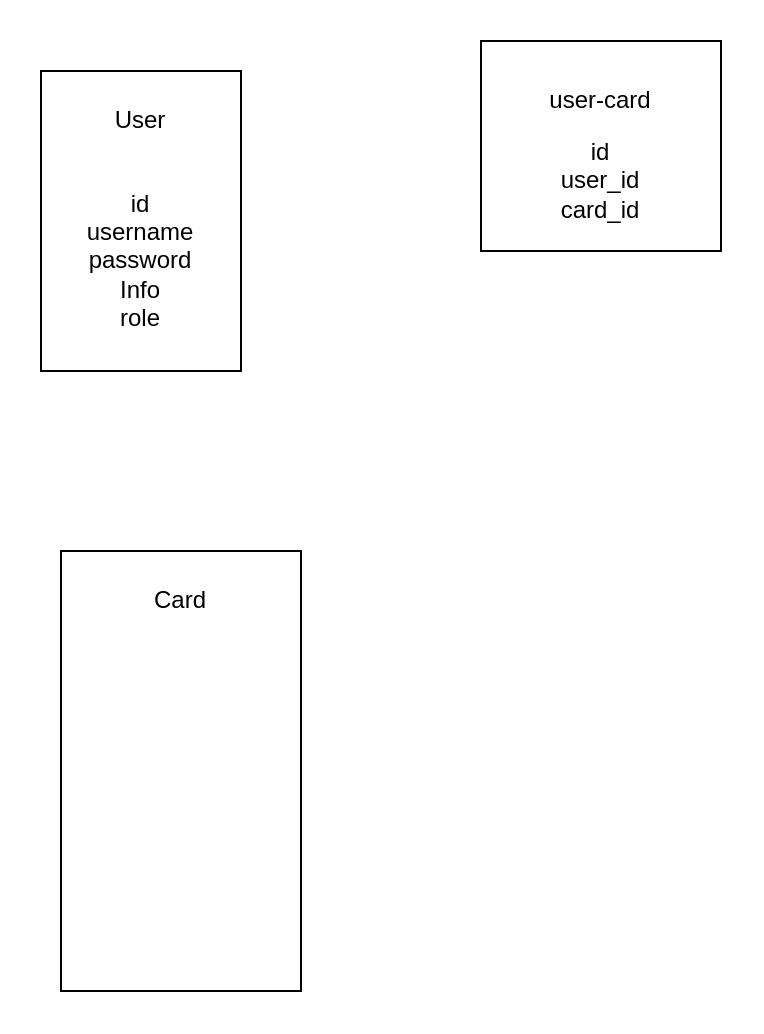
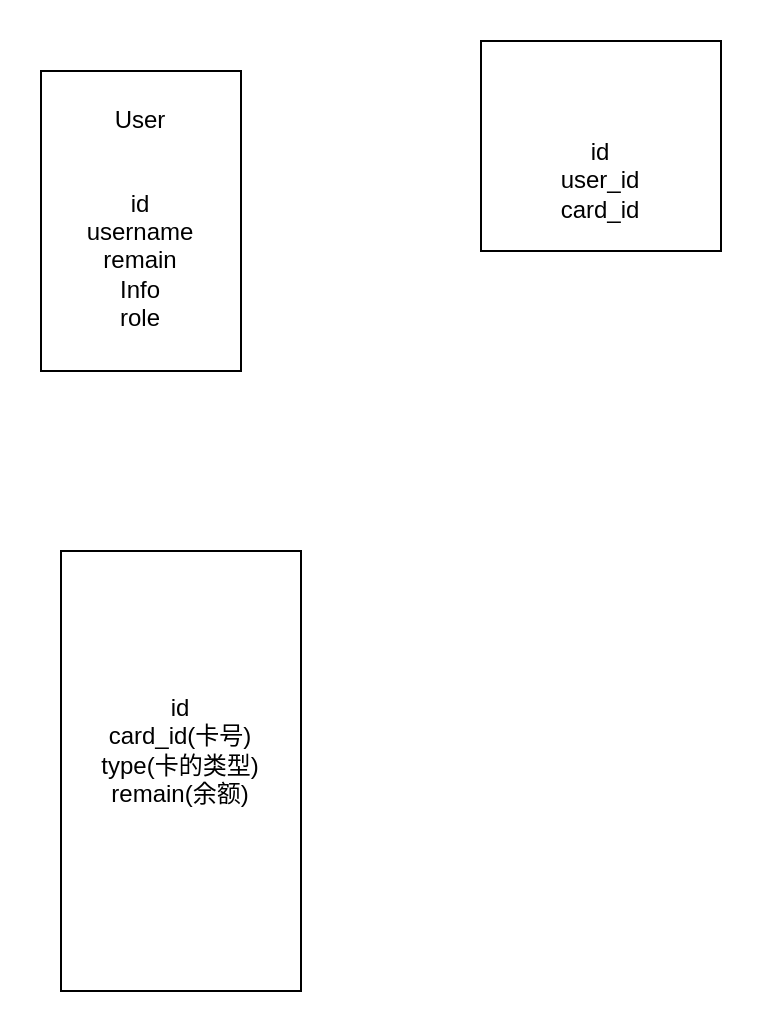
node "user-card": removed
node "id username password Info role": label "id username password Info role" -> "id username remain Info role"
node "Card": removed
node "id card_id(卡号) type(卡的类型) remain(余额)": added
